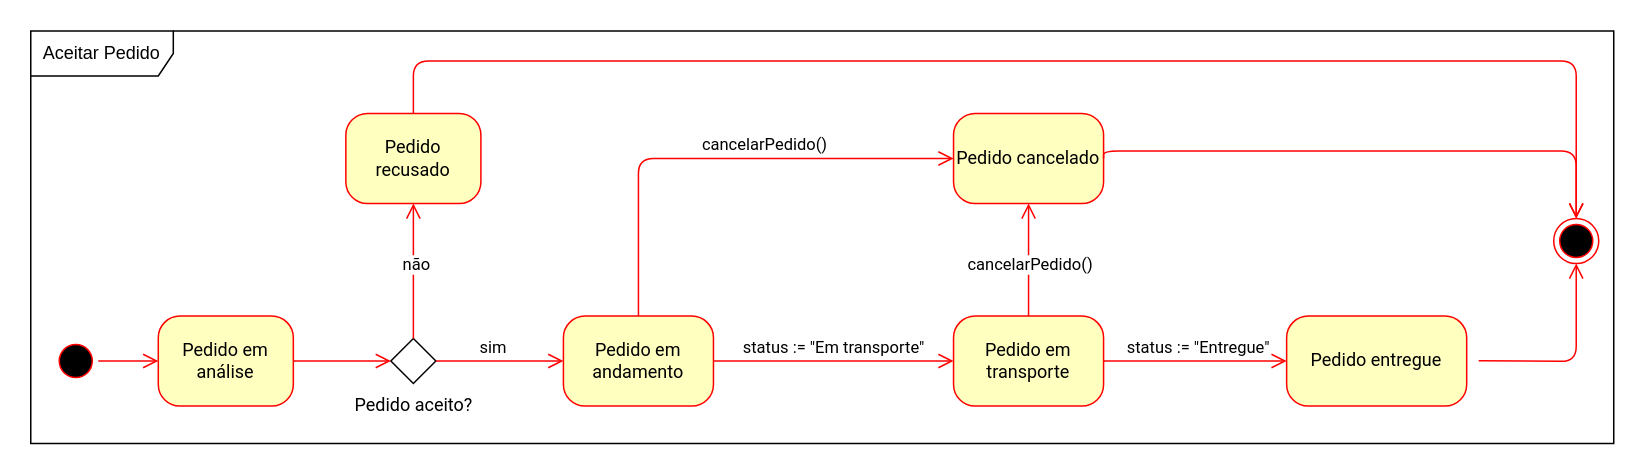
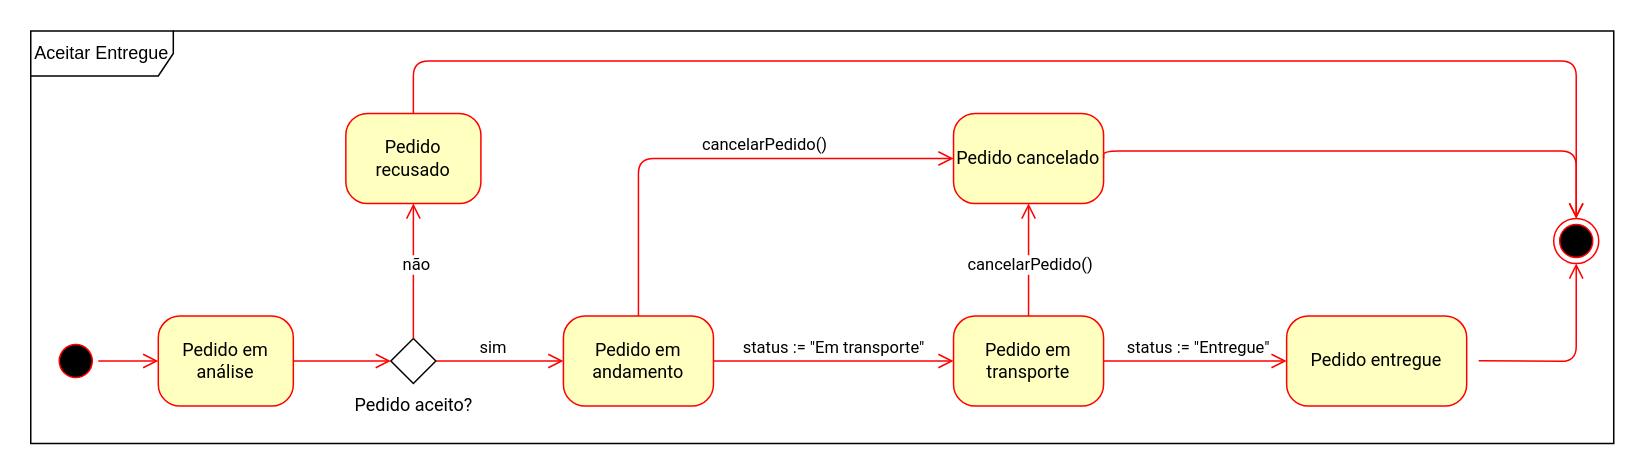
node "Aceitar Pedido": label "Aceitar Pedido" -> "Aceitar Entregue"
